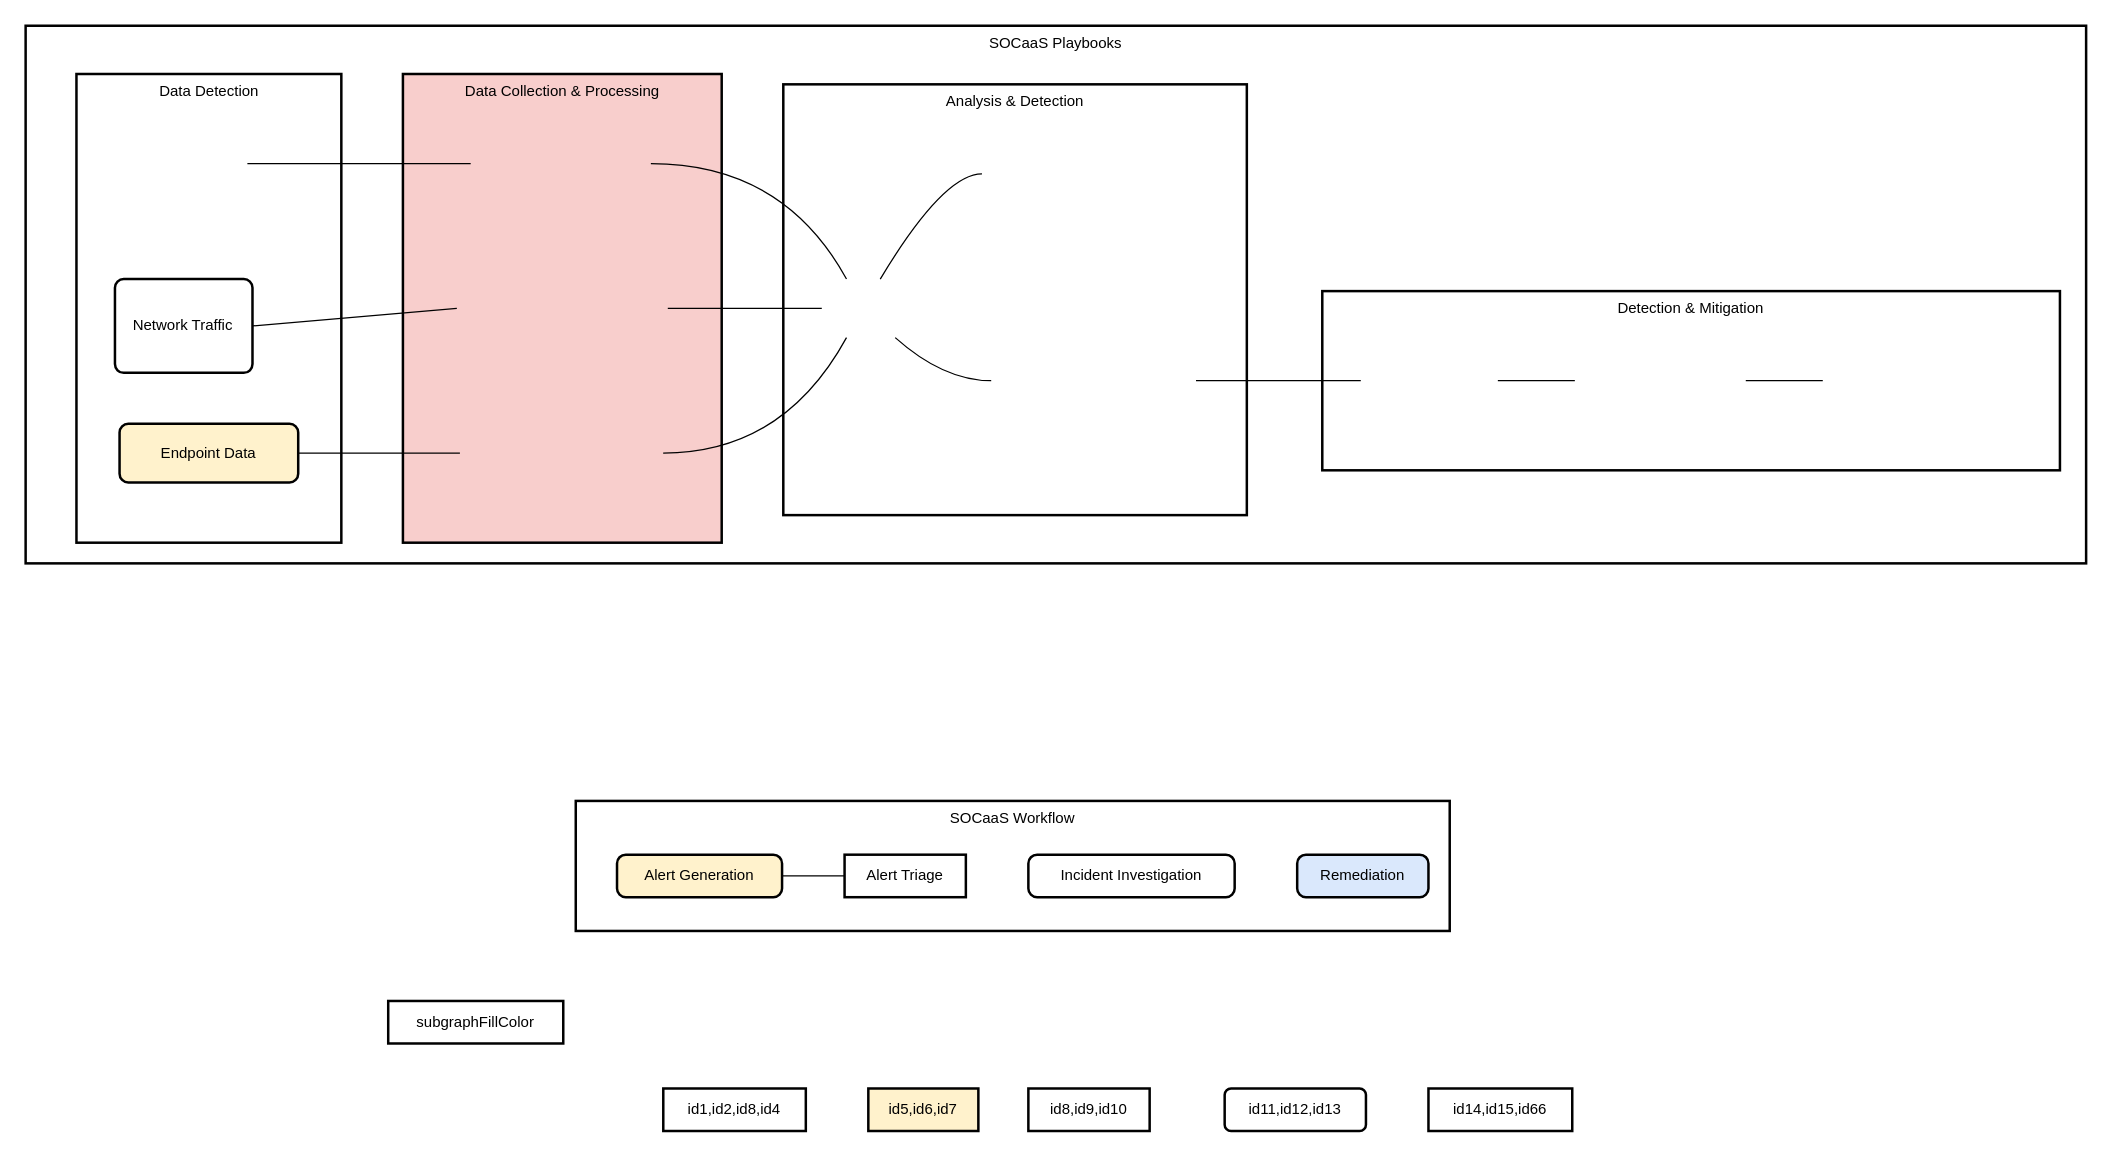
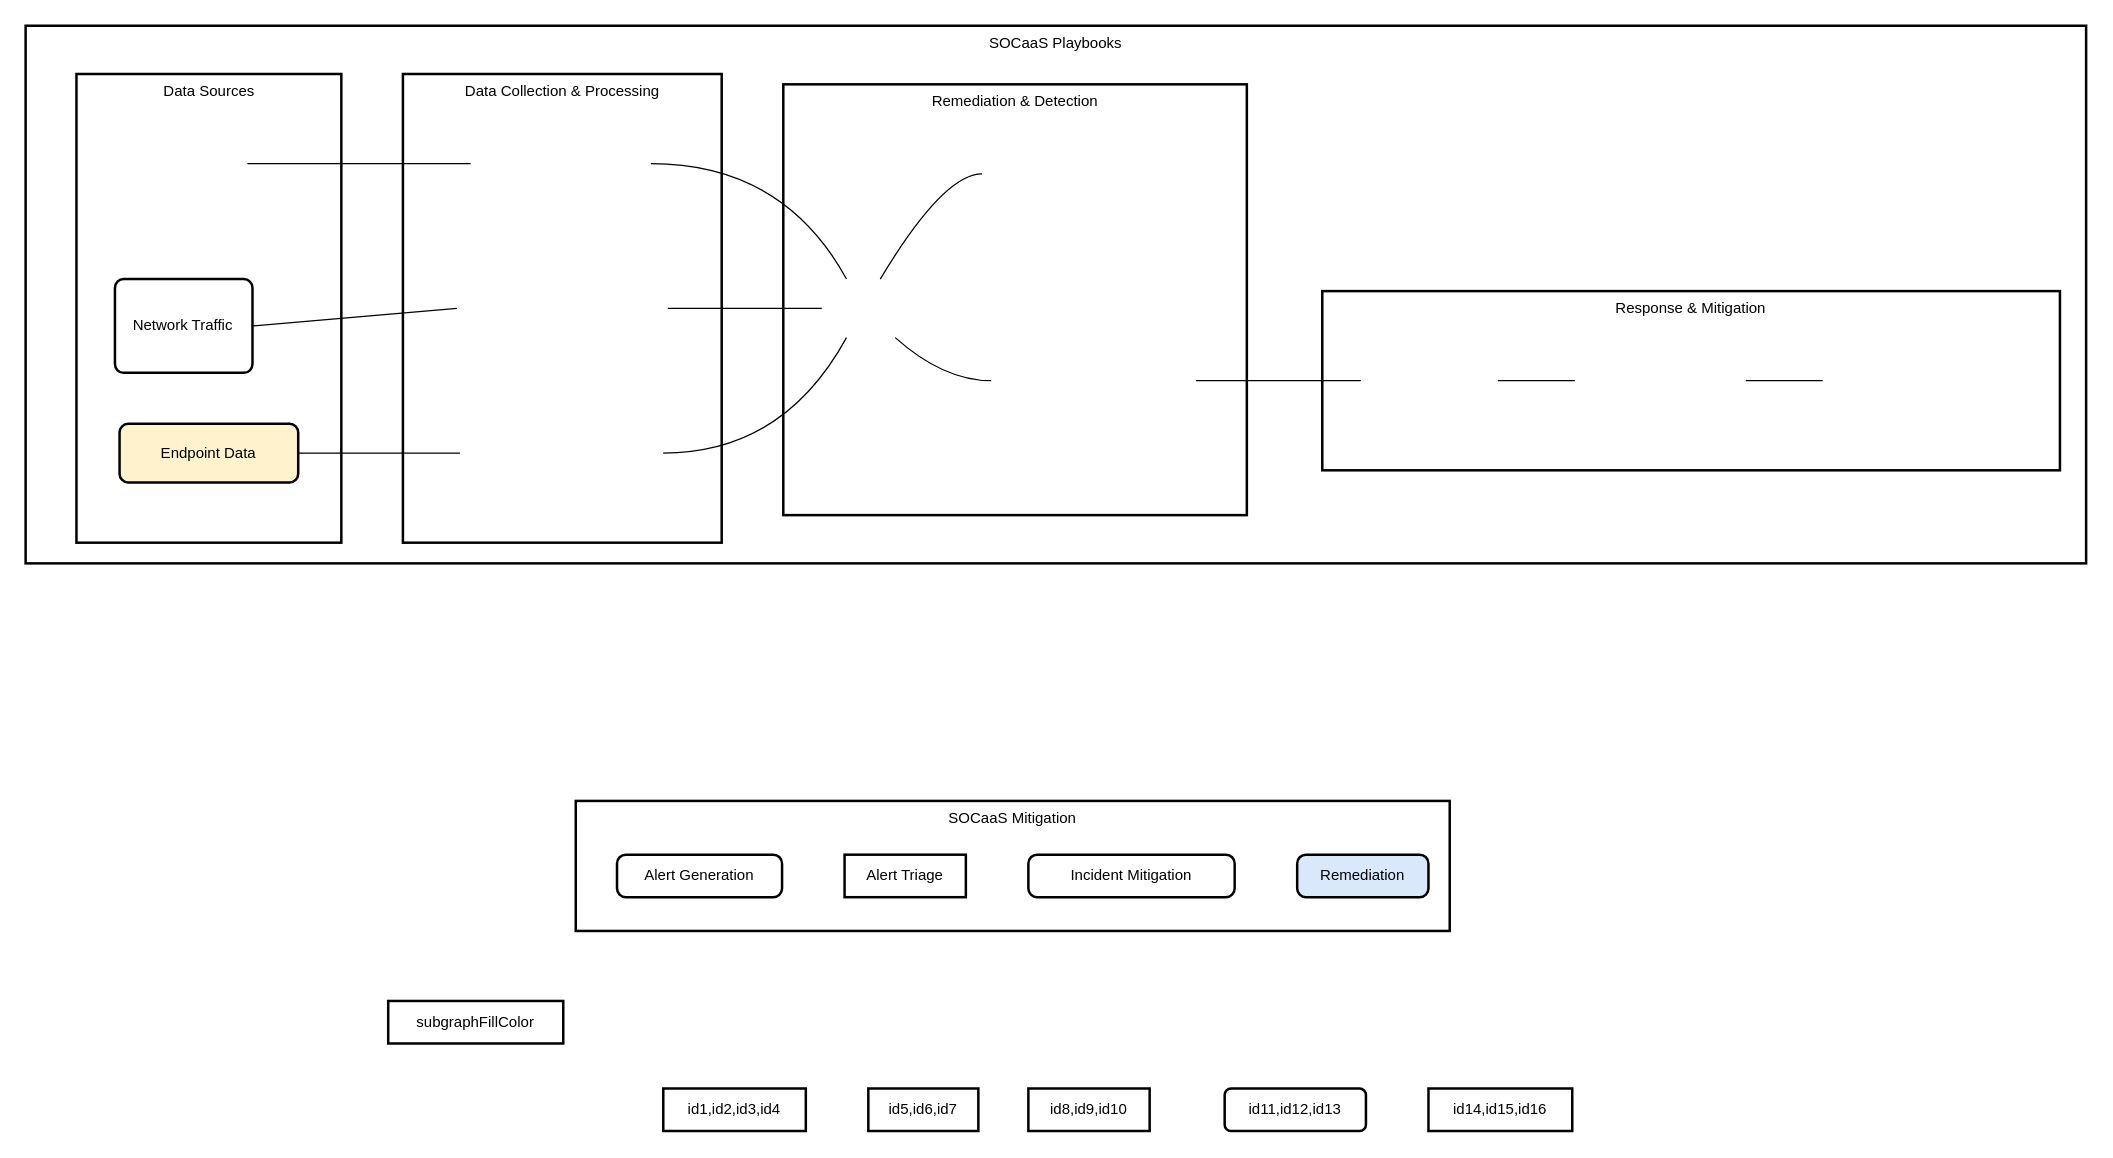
node "Data Detection": label "Data Detection" -> "Data Sources"
node "Analysis & Detection": label "Analysis & Detection" -> "Remediation & Detection"
node "Data Collection & Processing": fillcolor #f8cecc -> #ffffff
node "Detection & Mitigation": label "Detection & Mitigation" -> "Response & Mitigation"
node "SOCaaS Workflow": label "SOCaaS Workflow" -> "SOCaaS Mitigation"
node "Alert Generation": fillcolor #fff2cc -> #ffffff
edge "Alert Generation" -- "Alert Triage": removed
node "Incident Investigation": label "Incident Investigation" -> "Incident Mitigation"
node "id1,id2,id8,id4": label "id1,id2,id8,id4" -> "id1,id2,id3,id4"
node "id5,id6,id7": fillcolor #fff2cc -> #ffffff
node "id14,id15,id66": label "id14,id15,id66" -> "id14,id15,id16"
